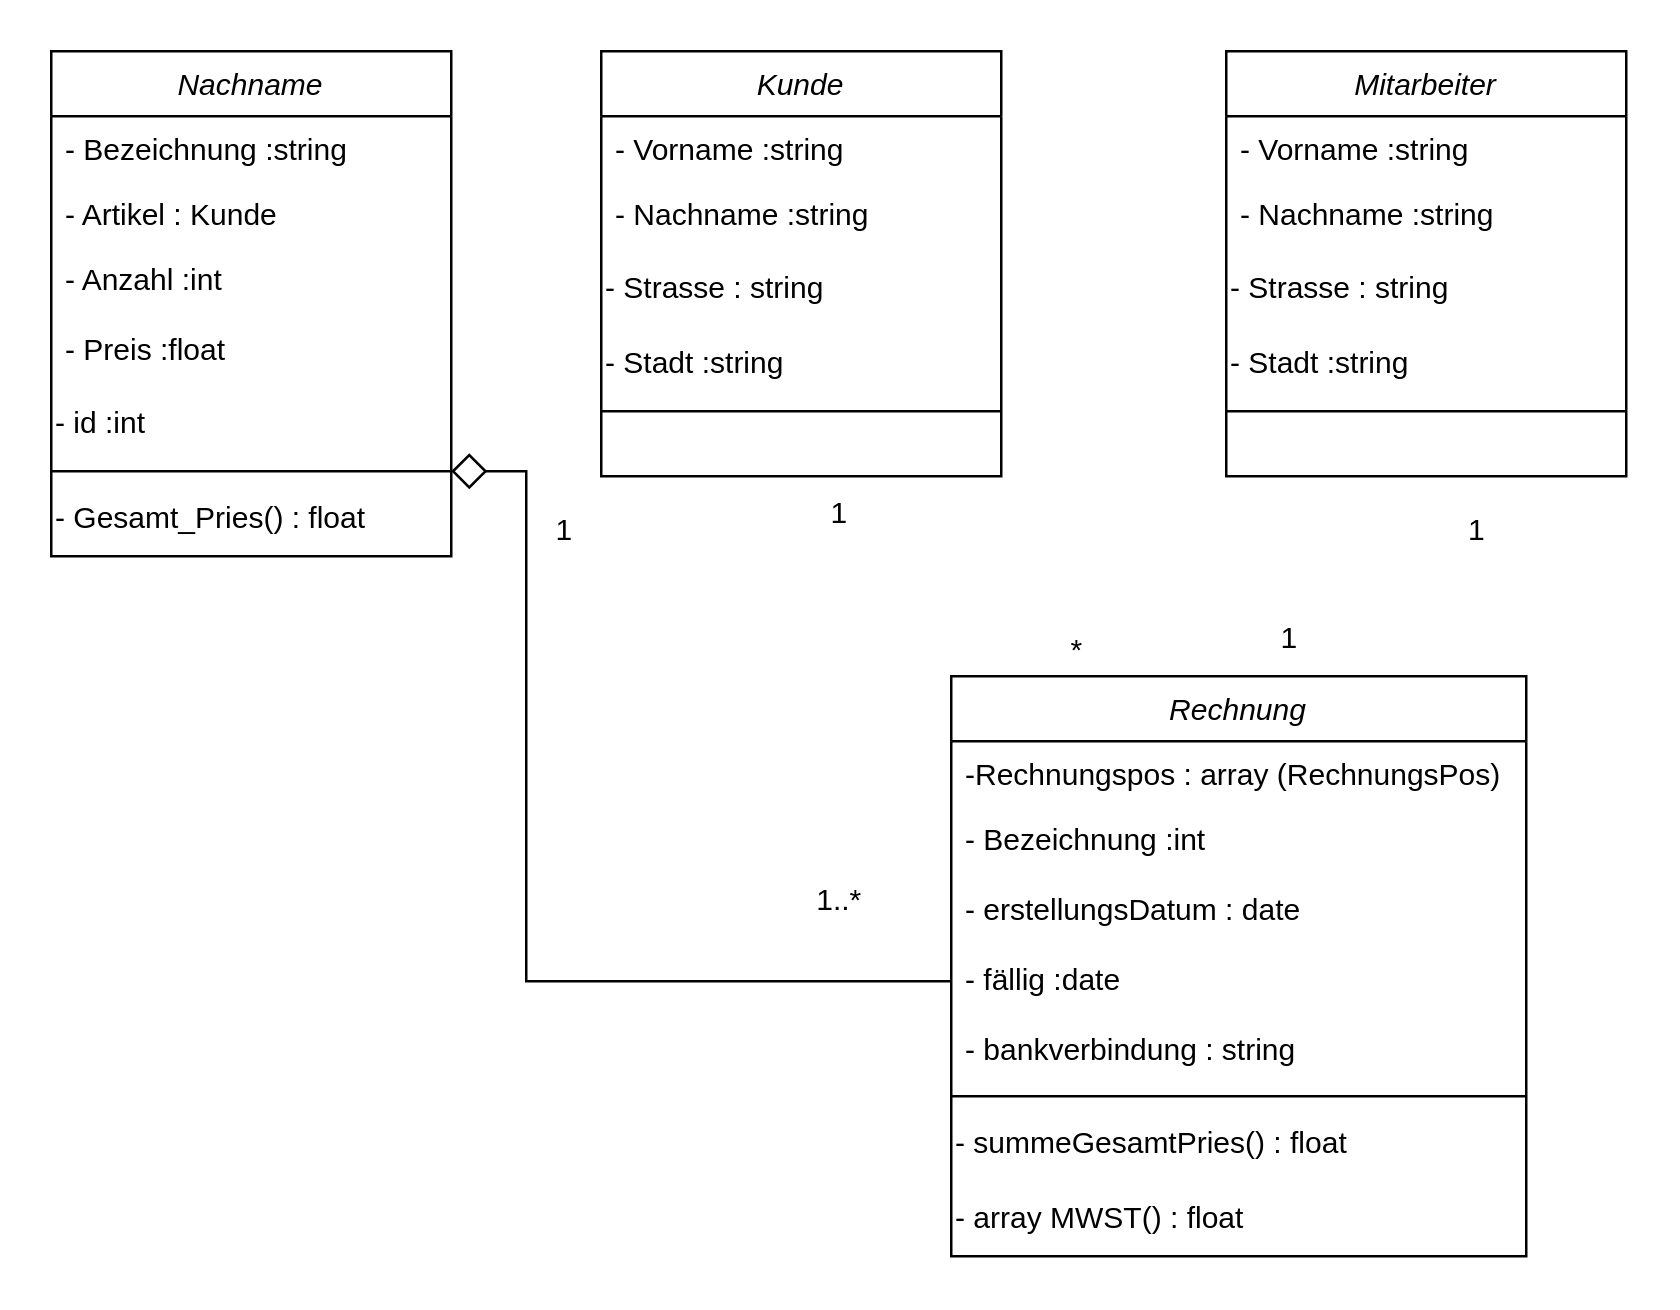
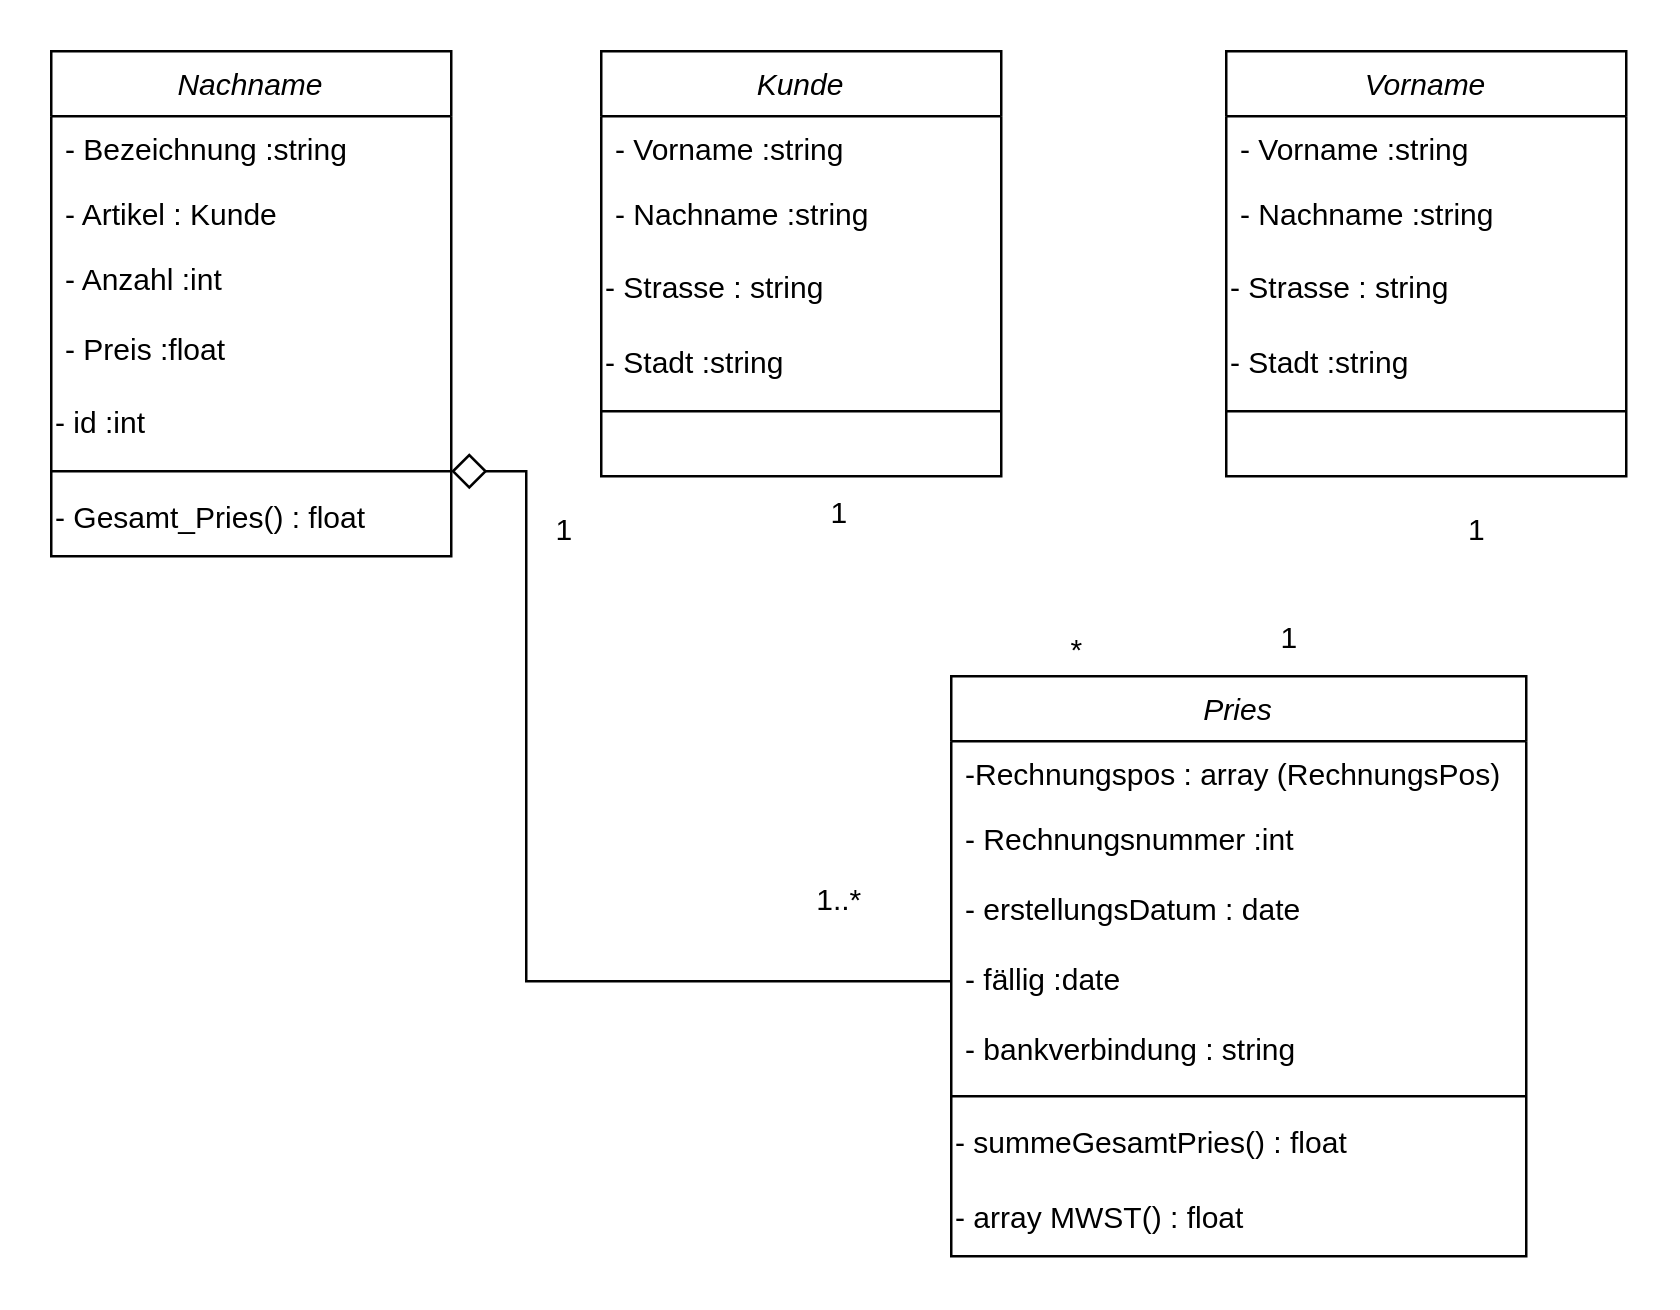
node "Mitarbeiter": label "Mitarbeiter" -> "Vorname"
node "Rechnung": label "Rechnung" -> "Pries"
node "- Bezeichnung :int": label "- Bezeichnung :int" -> "- Rechnungsnummer :int"
